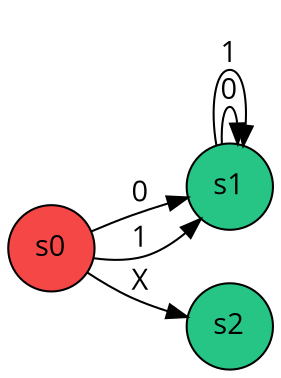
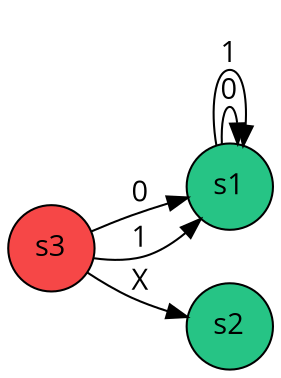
node "s0": label "s0" -> "s3"
